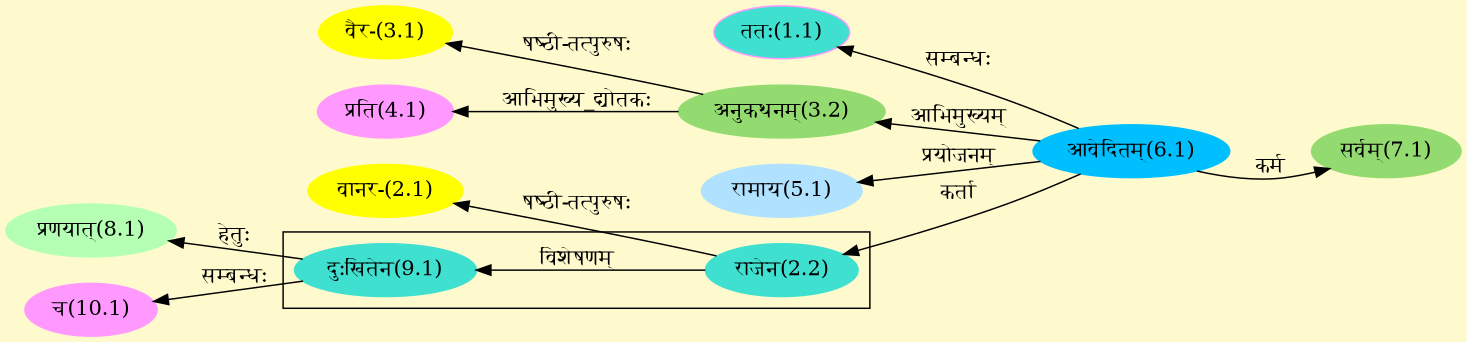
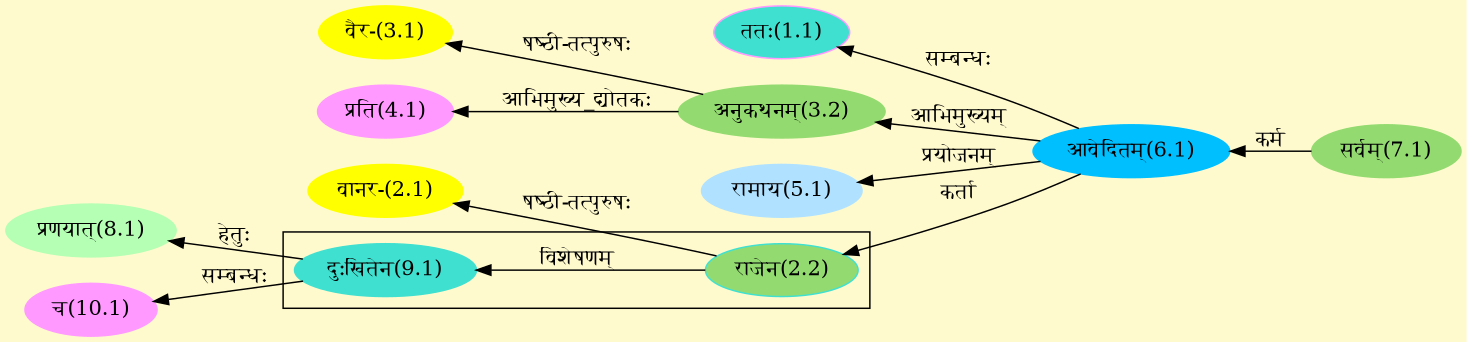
edge "आवेदितम्(6.1)" -> "सर्वम्(7.1)": reversed
node "राजेन(2.2)": fillcolor #40e0d0 -> #93db70
